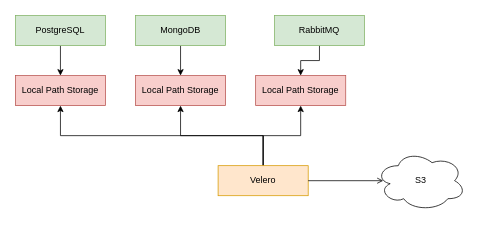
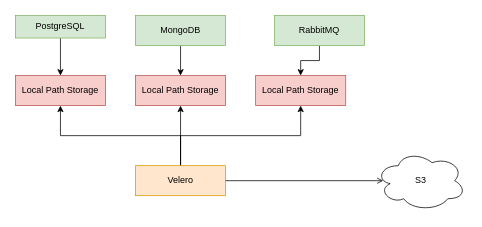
node "PostgreSQL": size 90x30 -> 90x23
node "Velero": moved (263, 180) -> (180, 180)
